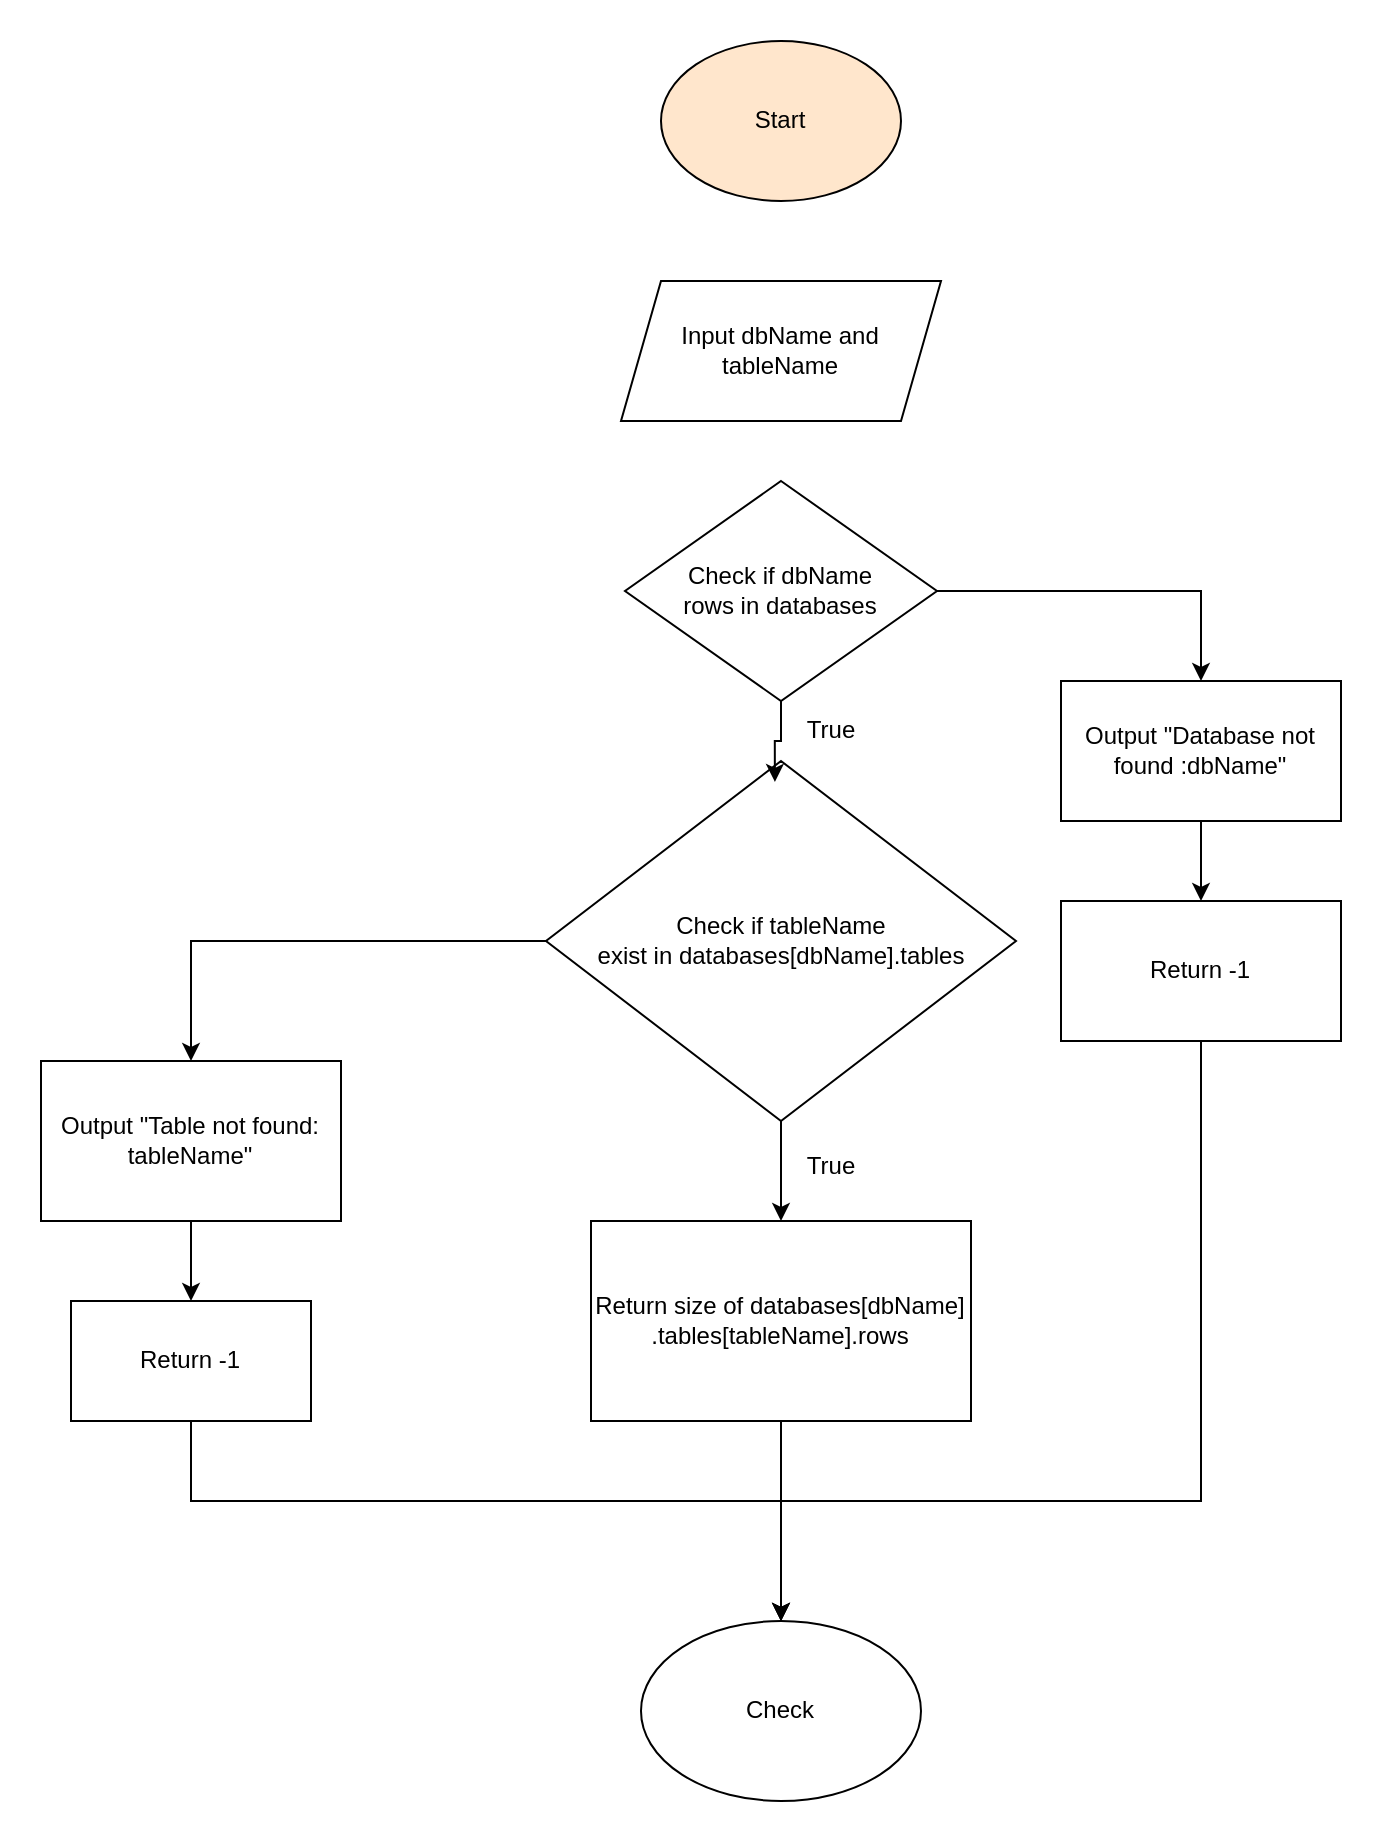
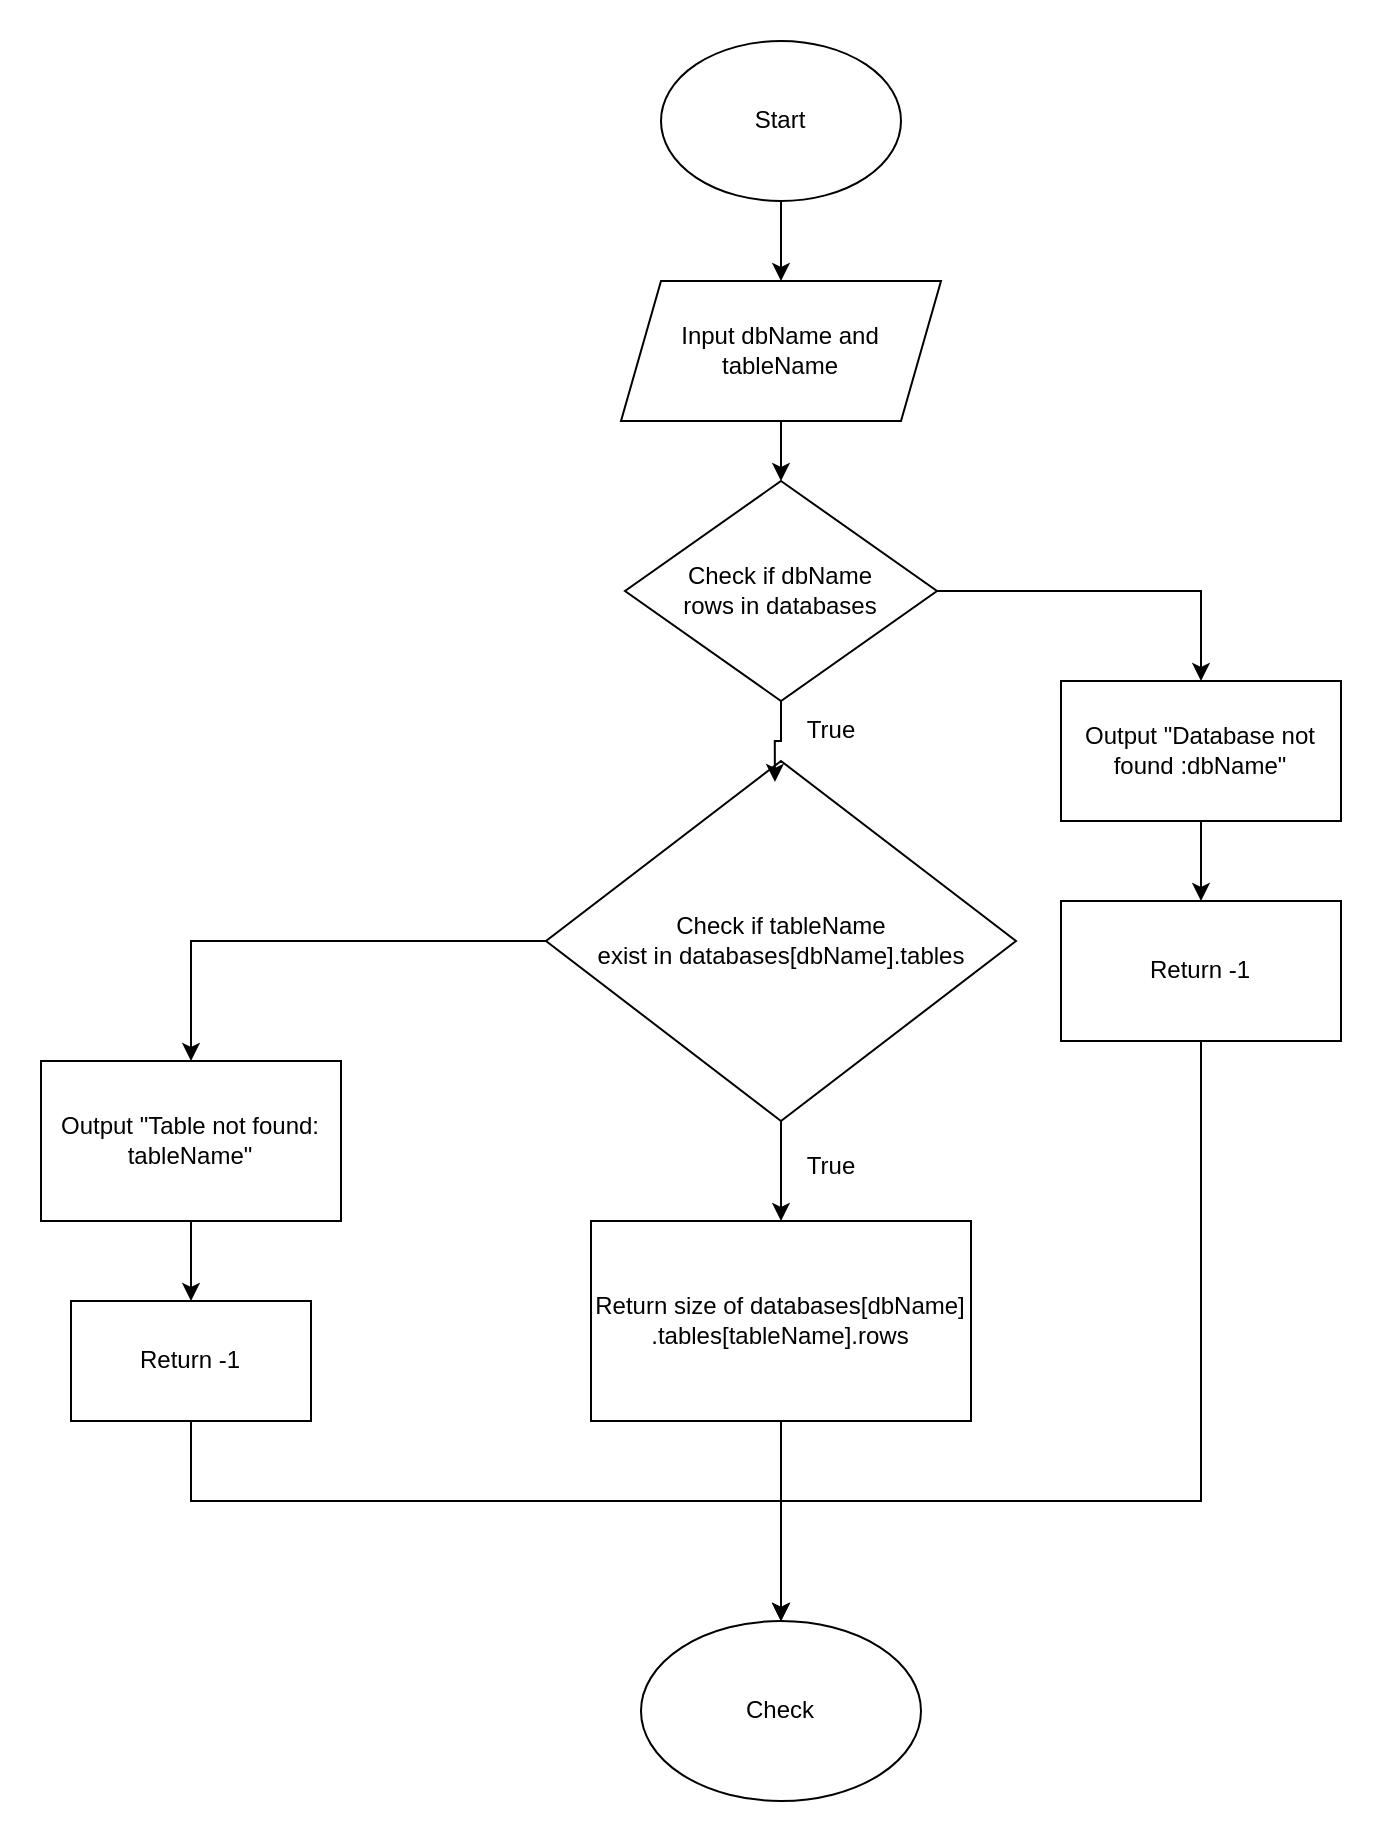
node "Start": fillcolor #ffe6cc -> #ffffff
edge "Start" -> "Input dbName and tableName": added
edge "Input dbName and tableName" -> "Check if dbName rows in databases": added
